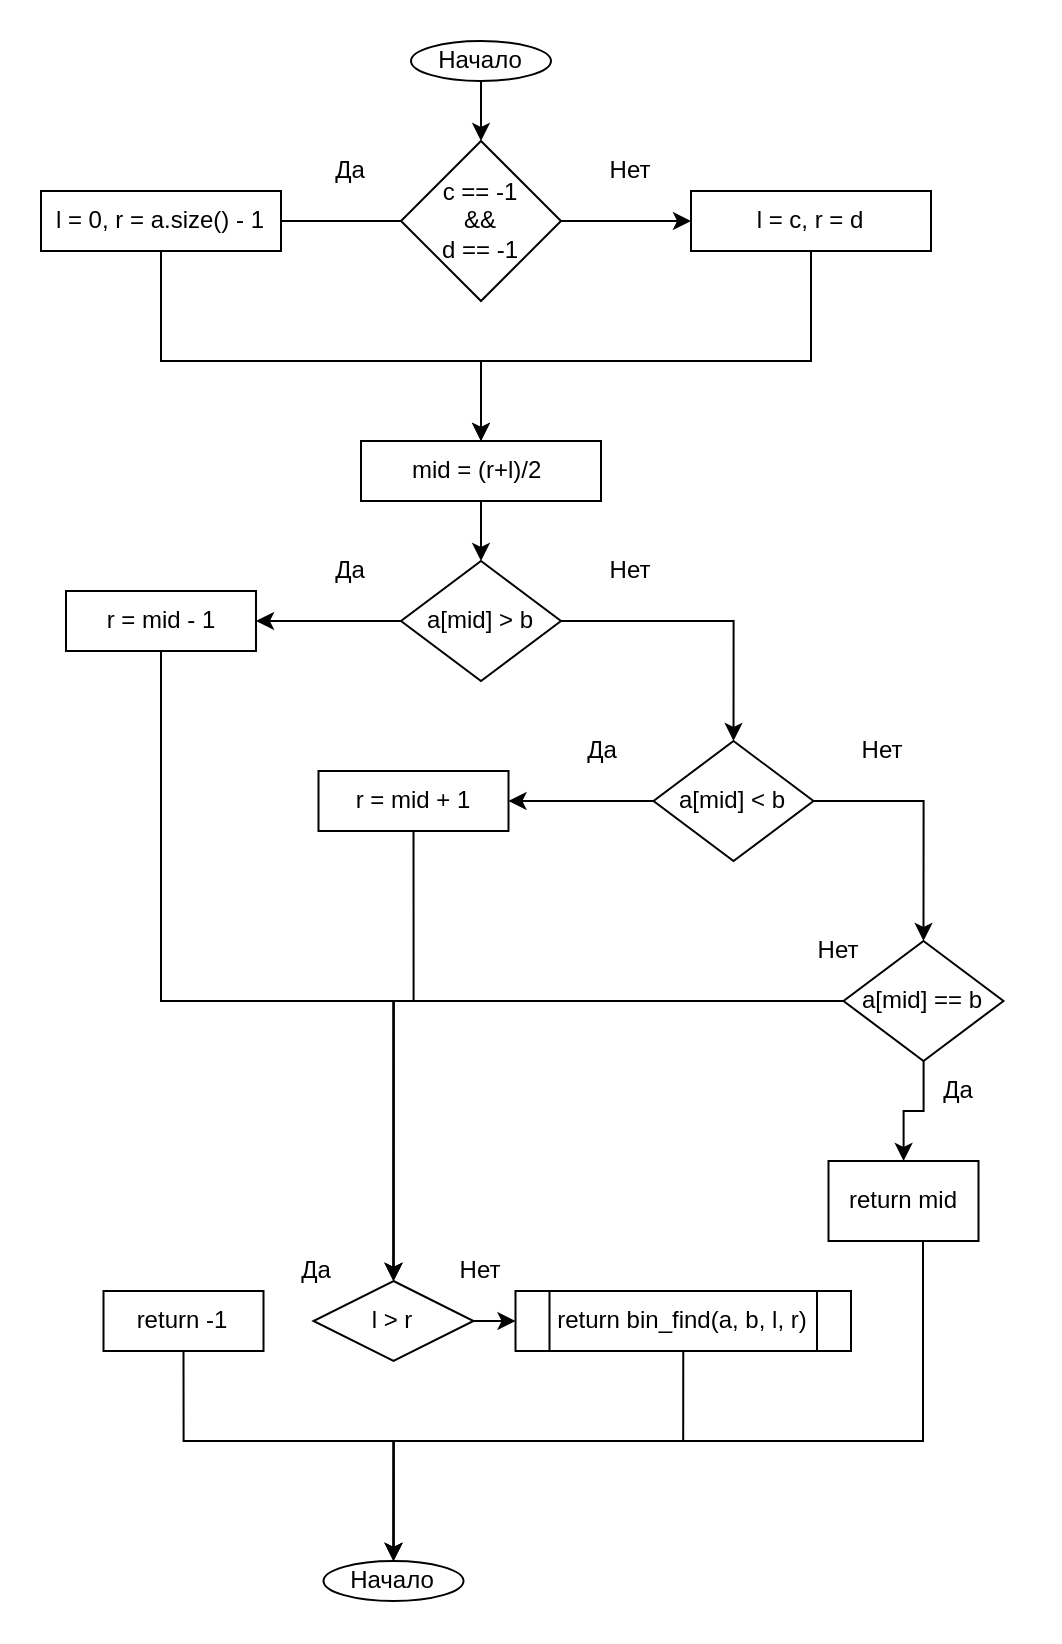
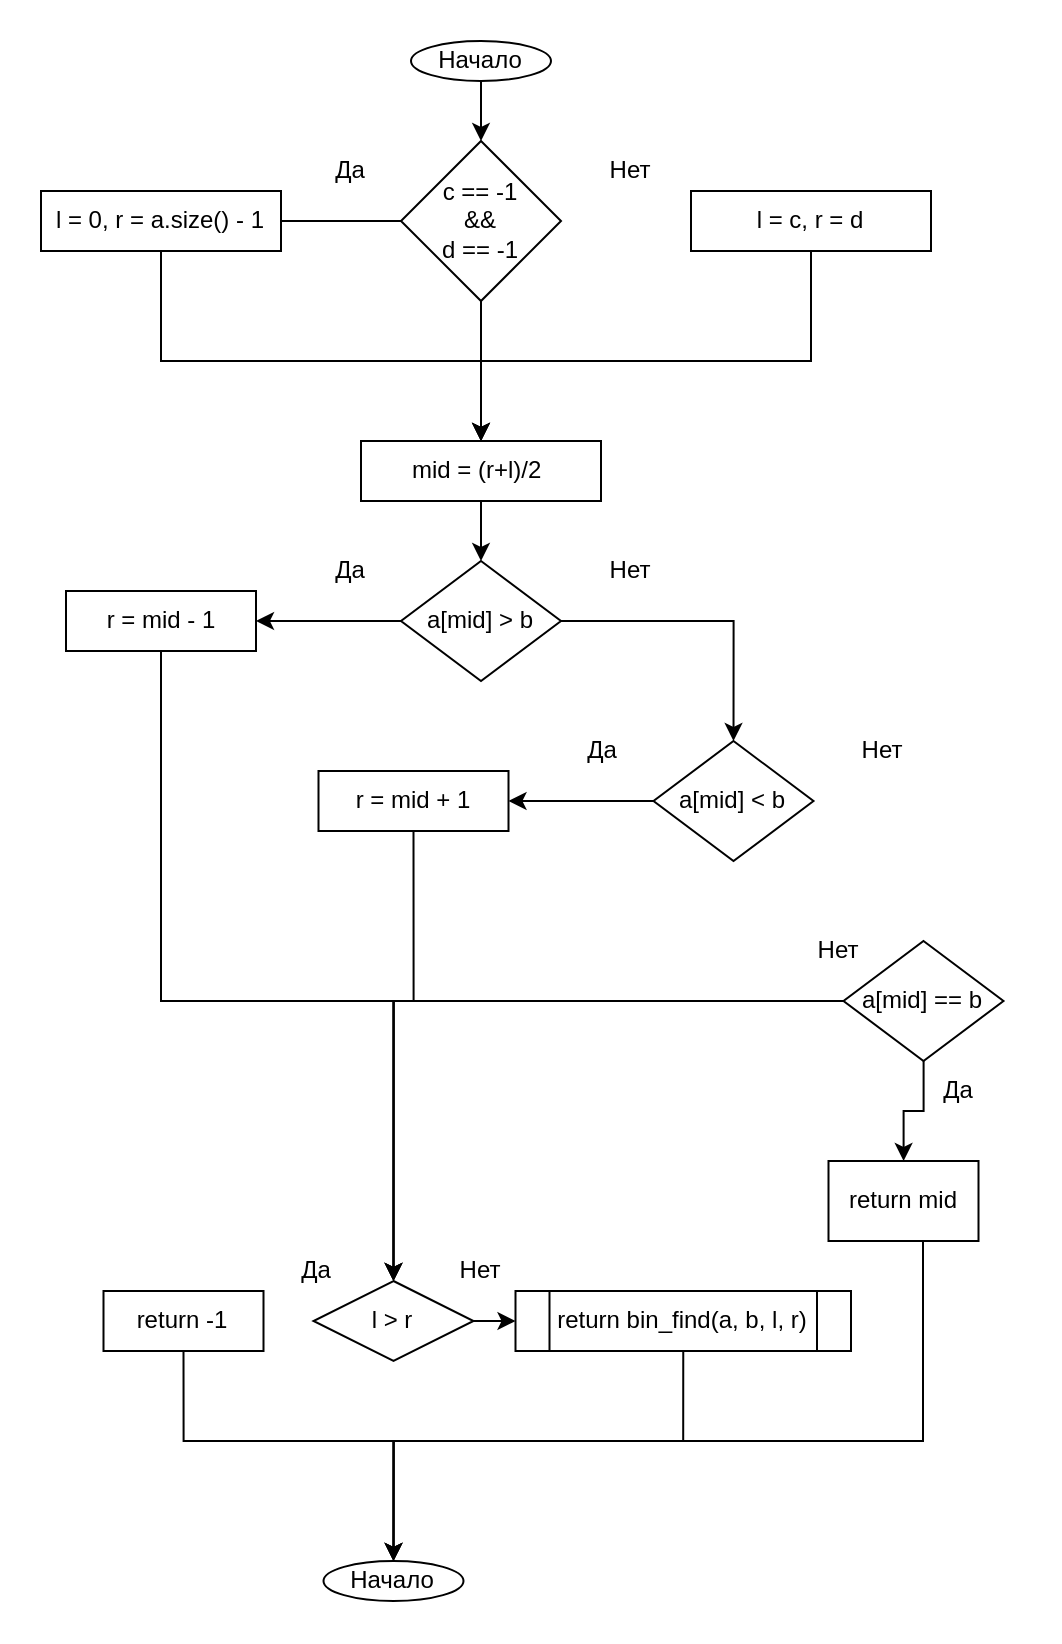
edge "с == -1 && d == -1" -> "l = c, r = d": now "с == -1 && d == -1" -> "mid = (r+l)/2"
edge "a[mid] < b" -> "a[mid] == b": removed
